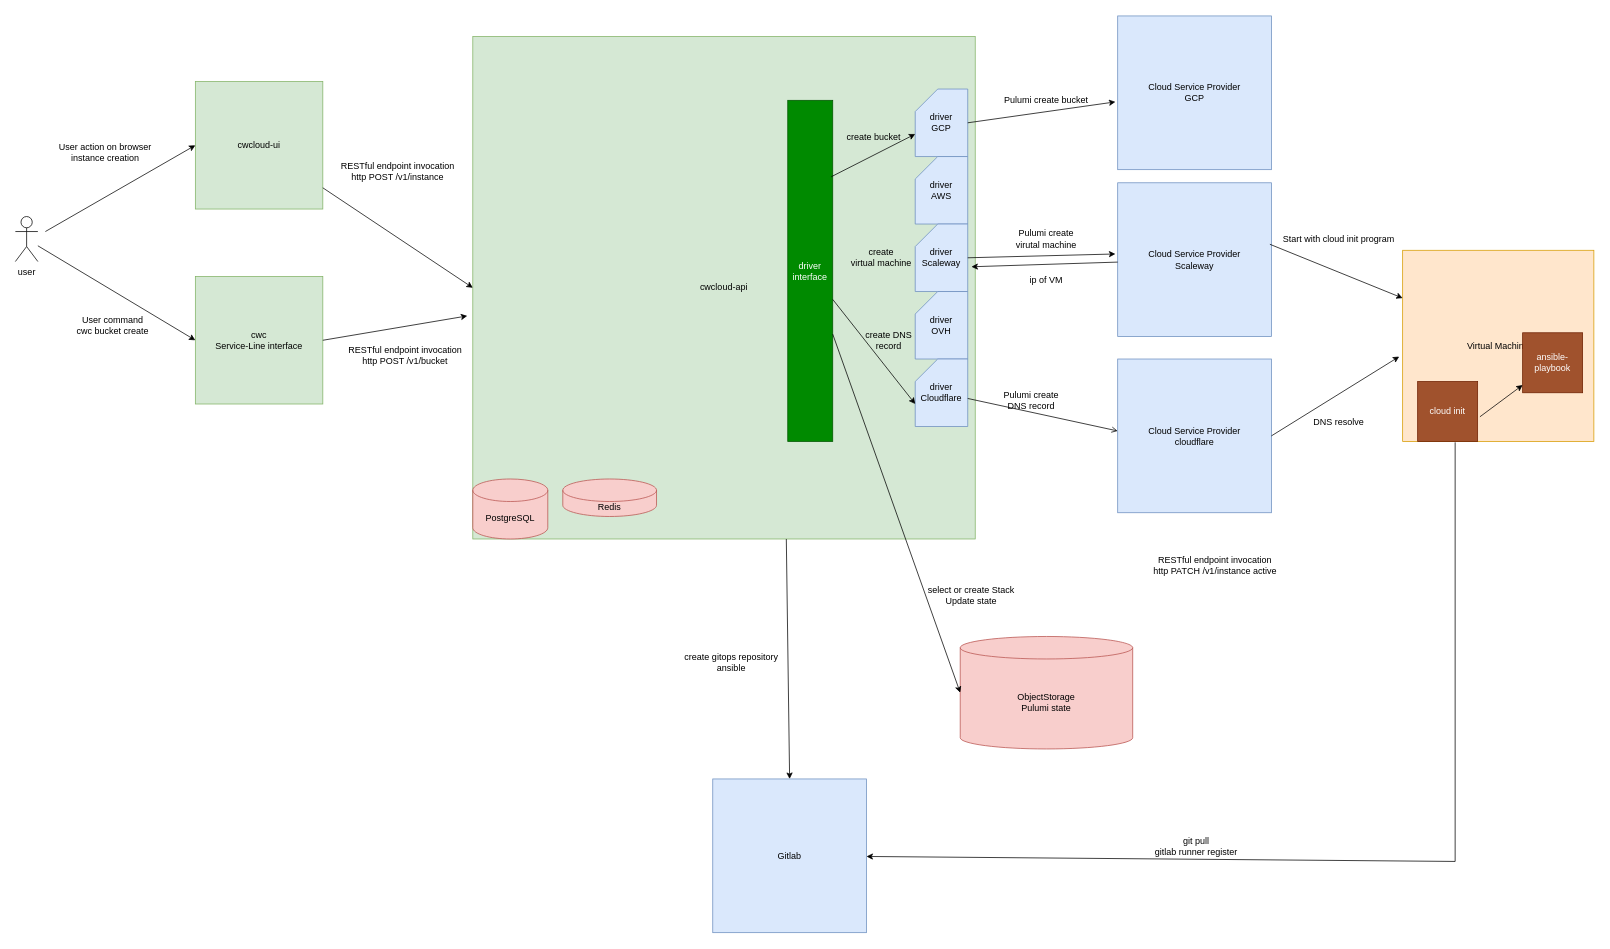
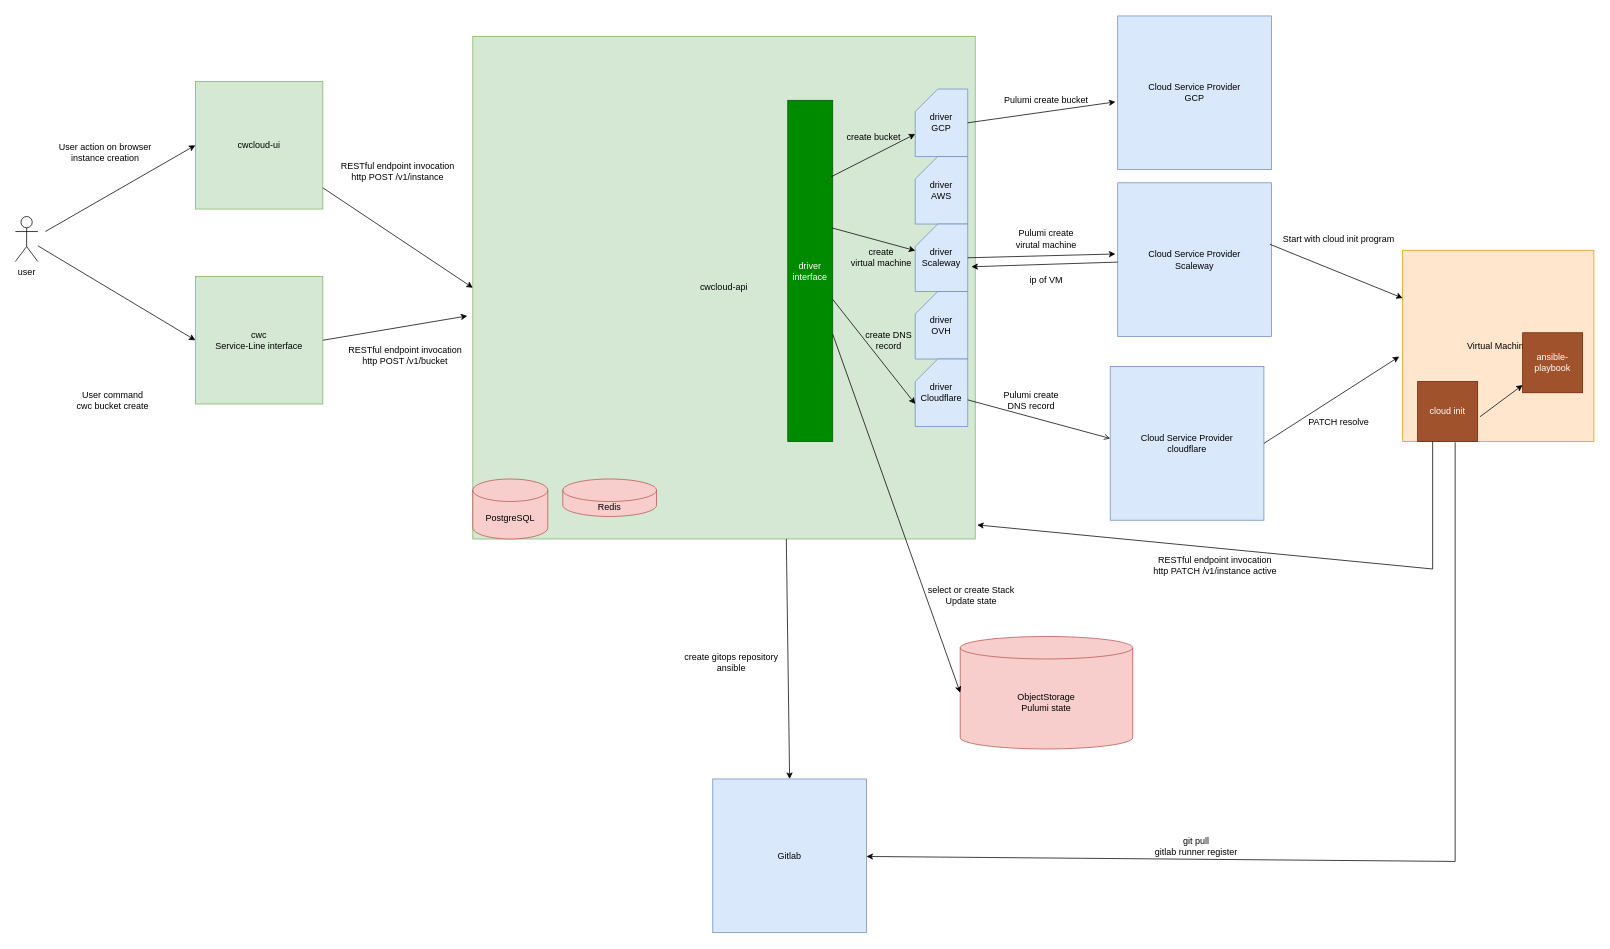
edge "driver interface" -> "driver Scaleway": added
node "User command cwc bucket create": moved (113, 325) -> (113, 400)
node "DNS resolve": label "DNS resolve" -> "PATCH resolve"
node "Cloud Service Provider cloudflare": moved (1195, 436) -> (1187, 443)
edge "cloud init" -> "cwcloud-api": added
